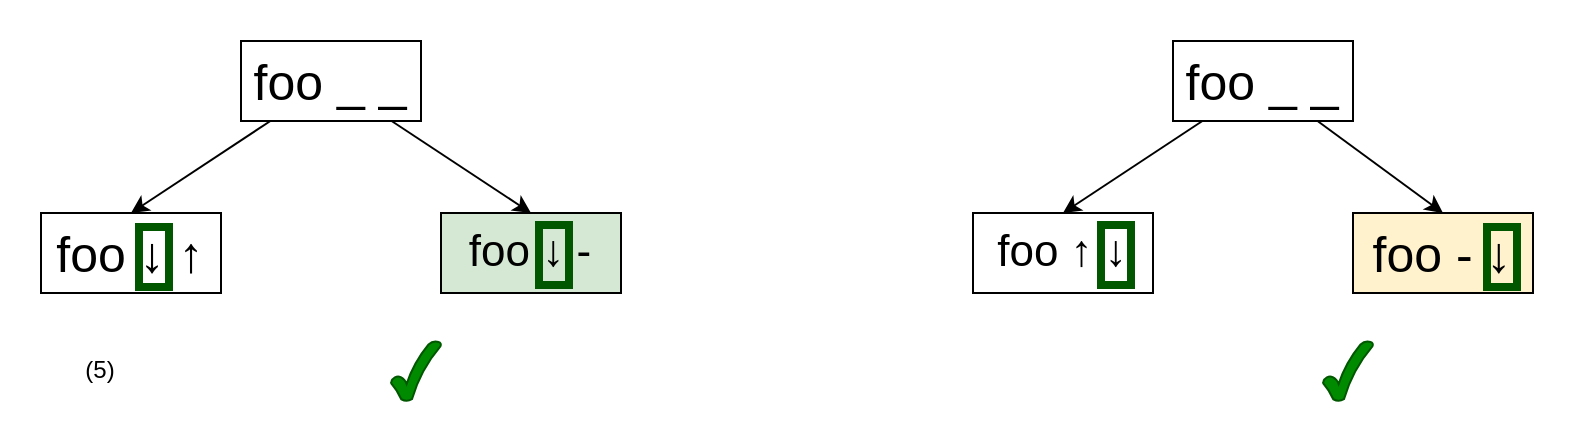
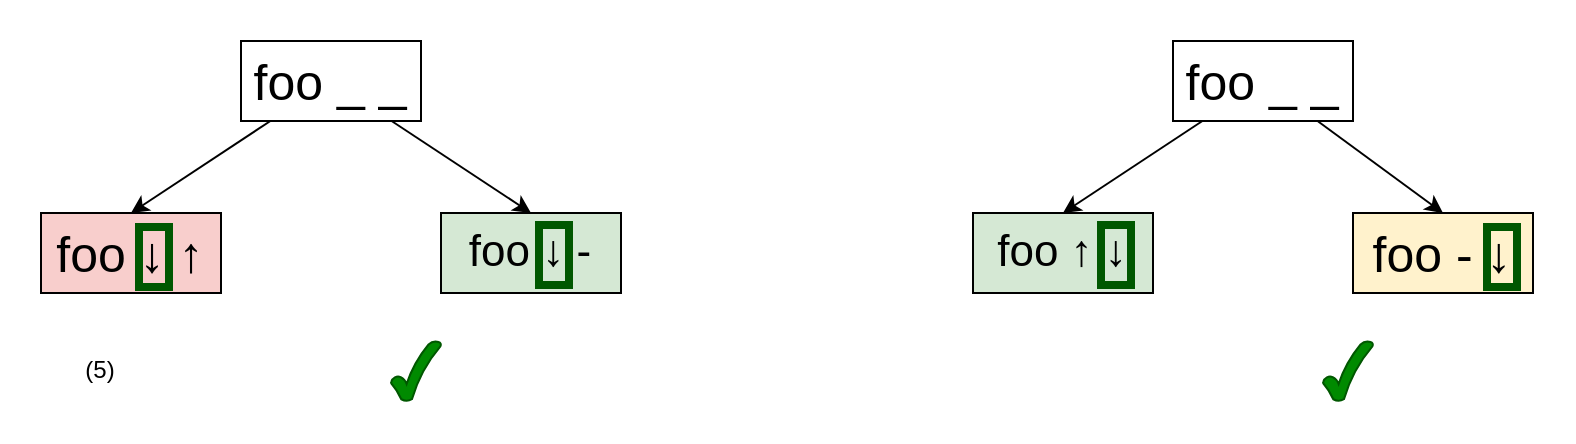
node "foo ↓ ↑": fillcolor #ffffff -> #f8cecc
node "foo ↑ ↓": fillcolor #ffffff -> #d5e8d4
